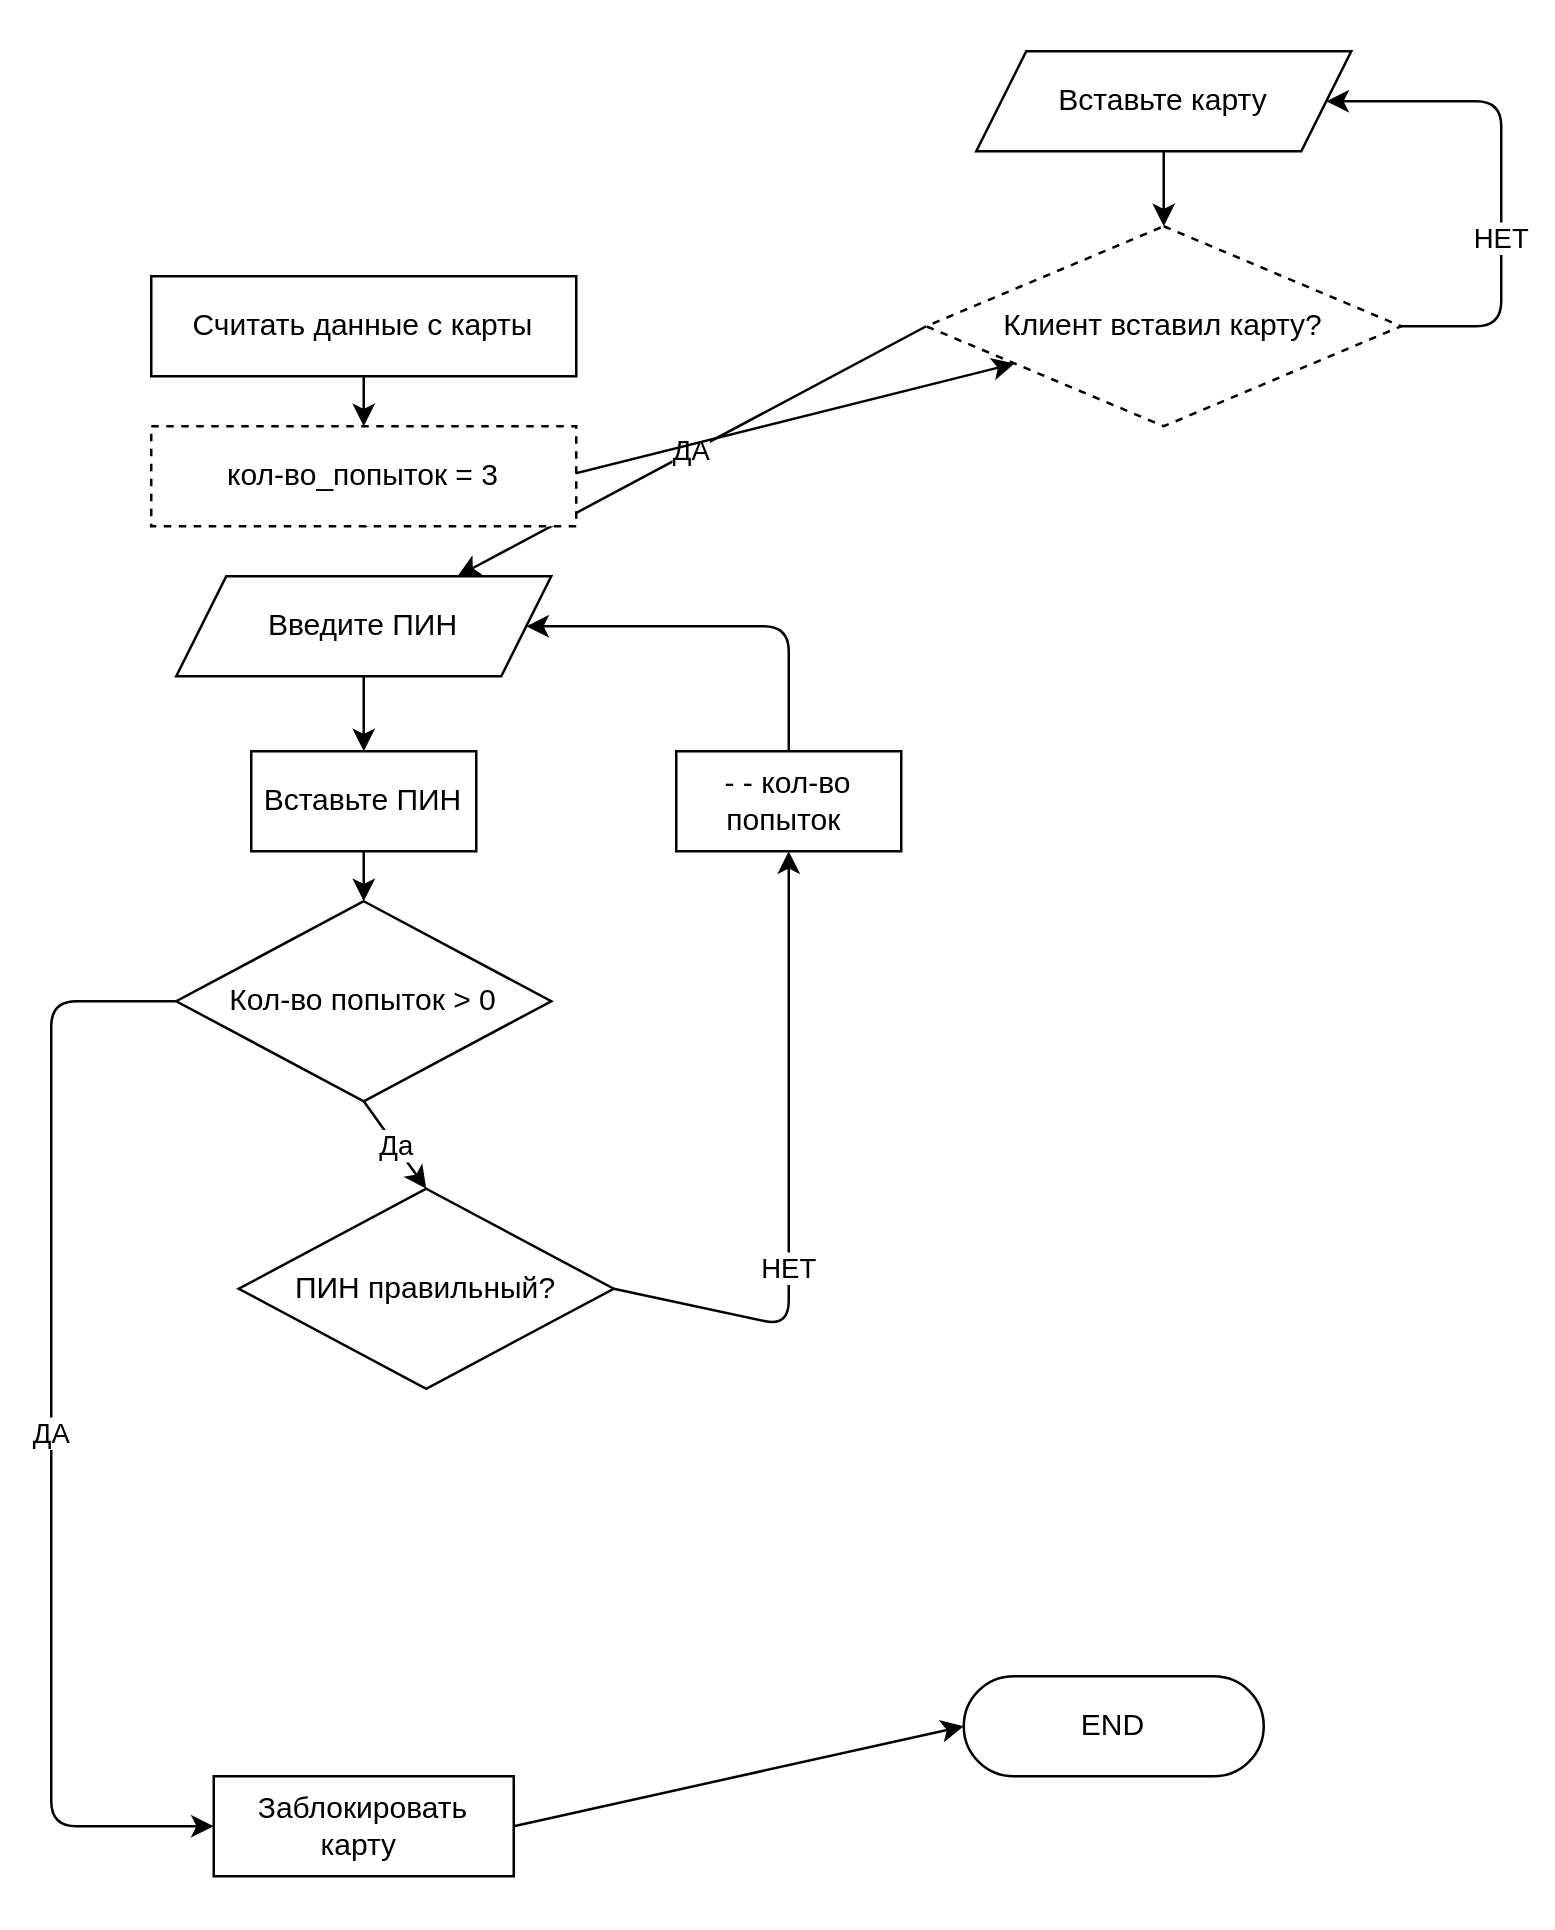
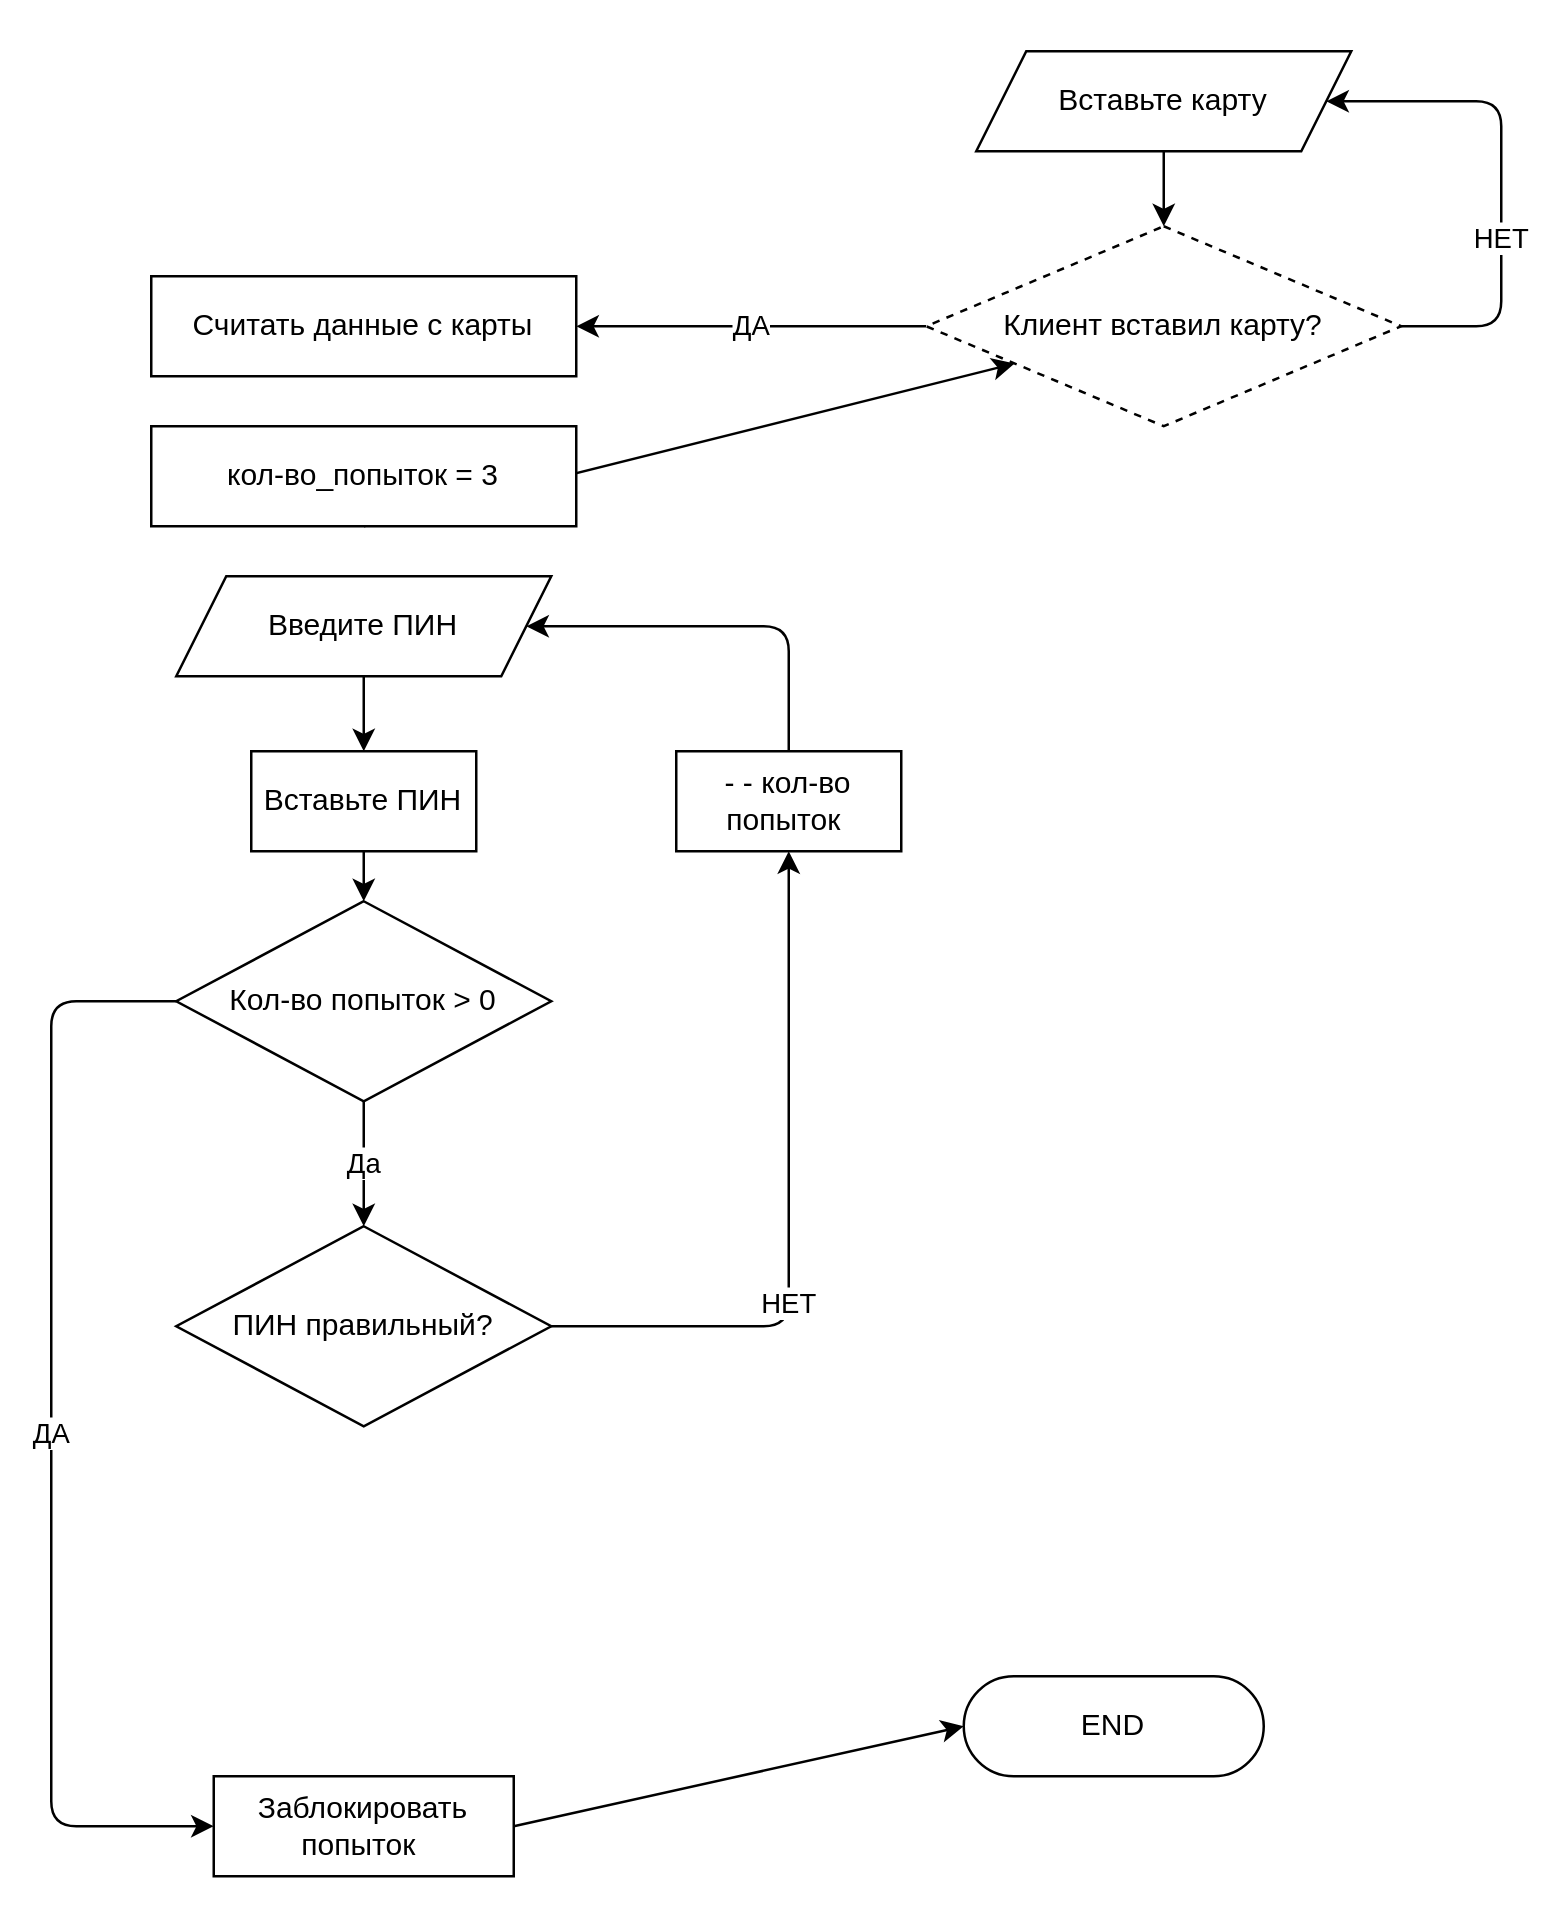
edge "Клиент вставил карту?" -> "Введите ПИН": now "Клиент вставил карту?" -> "Считать данные с карты"
edge "Считать данные с карты" -> "кол-во_попыток = 3": removed
node "кол-во_попыток = 3": style dashed -> solid
node "ПИН правильный?": moved (426, 1289) -> (364, 1326)
node "Заблокировать карту": label "Заблокировать карту" -> "Заблокировать попыток"
